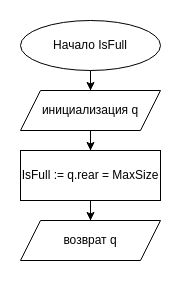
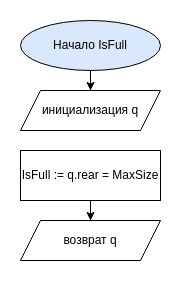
node "Начало IsFull": fillcolor #ffffff -> #dae8fc
edge "инициализация q" -> "IsFull := q.rear = MaxSize": removed
